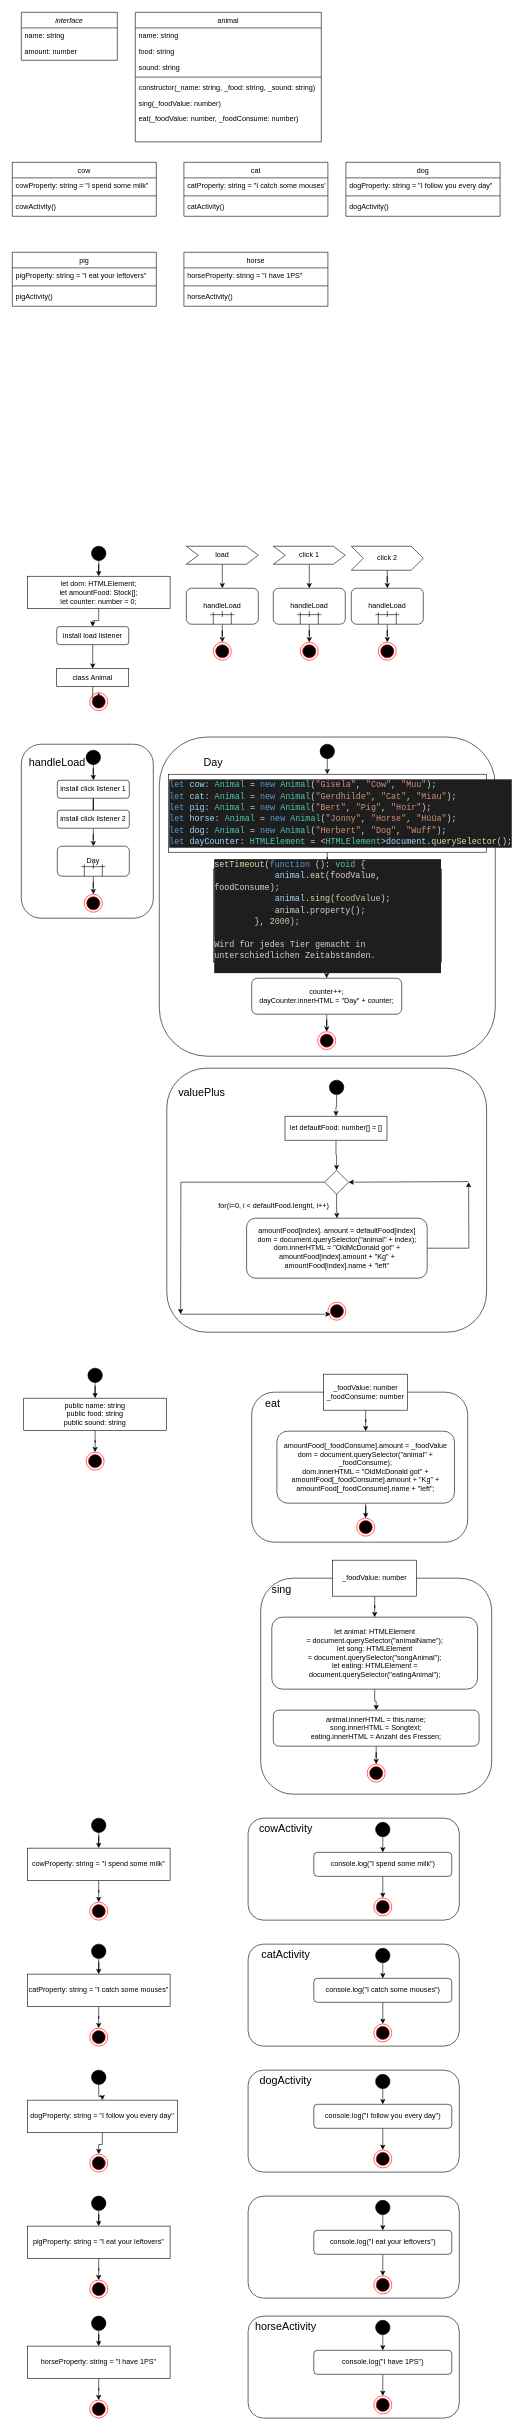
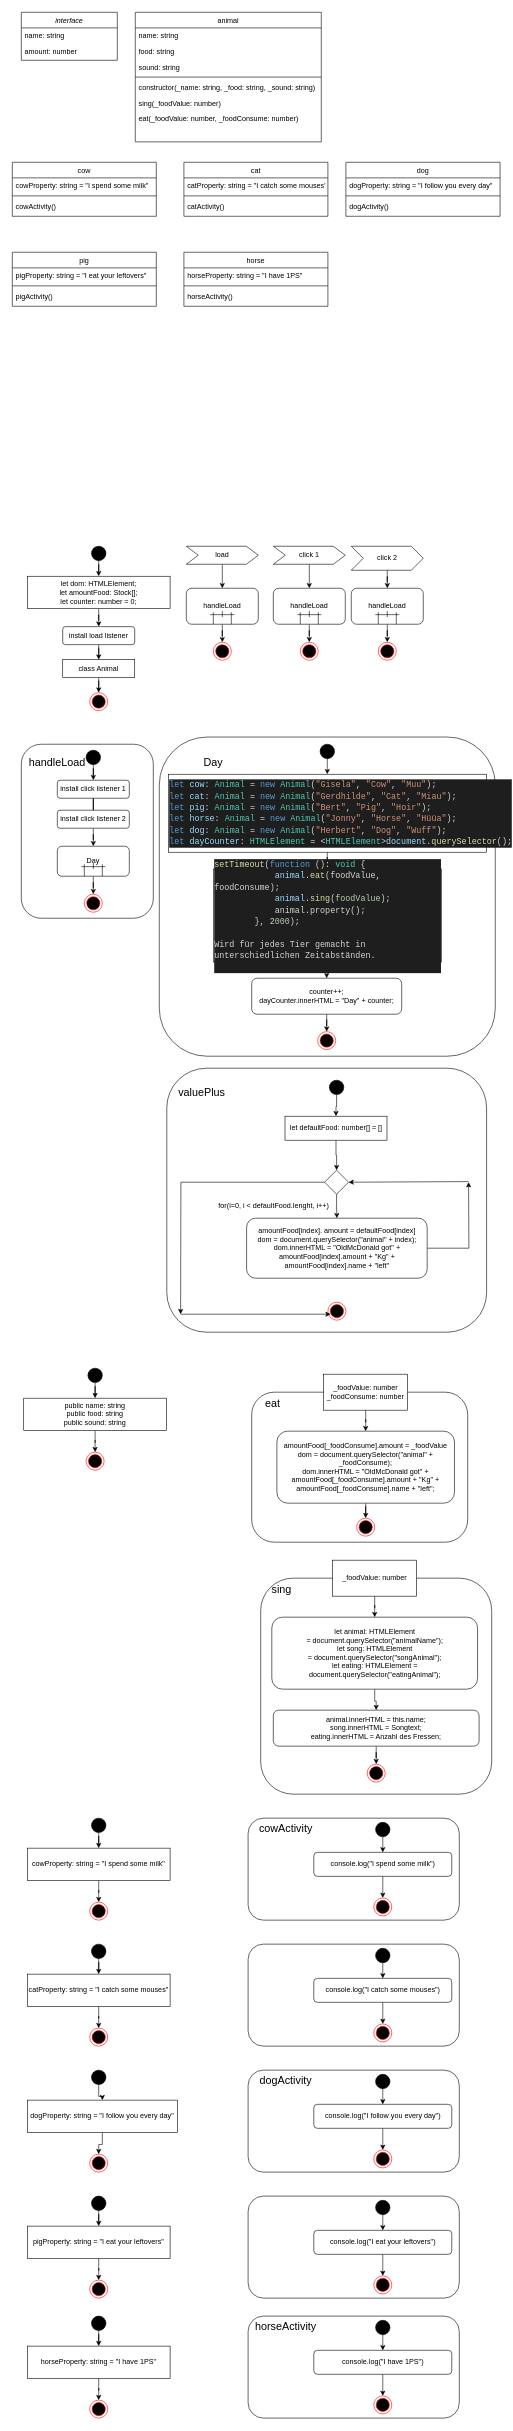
node "install load listener": moved (93, 636) -> (99, 636)
node "class Animal": moved (93, 678) -> (99, 669)
node "catActivity": removed
